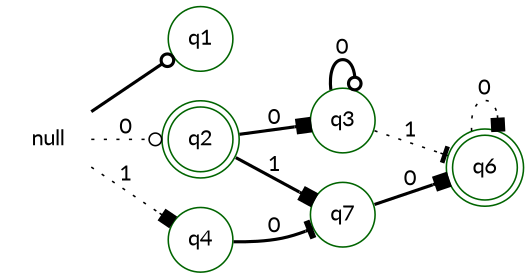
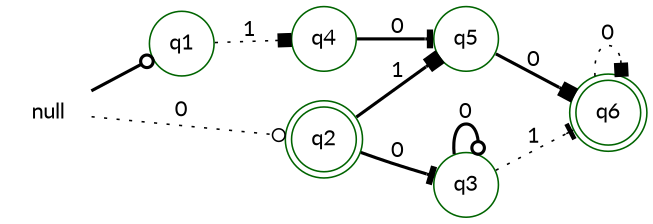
edge "q2" -> "q3": arrowhead box -> tee
edge "null" -> "q4": now "q1" -> "q4"
node "q7": label "q7" -> "q5"
